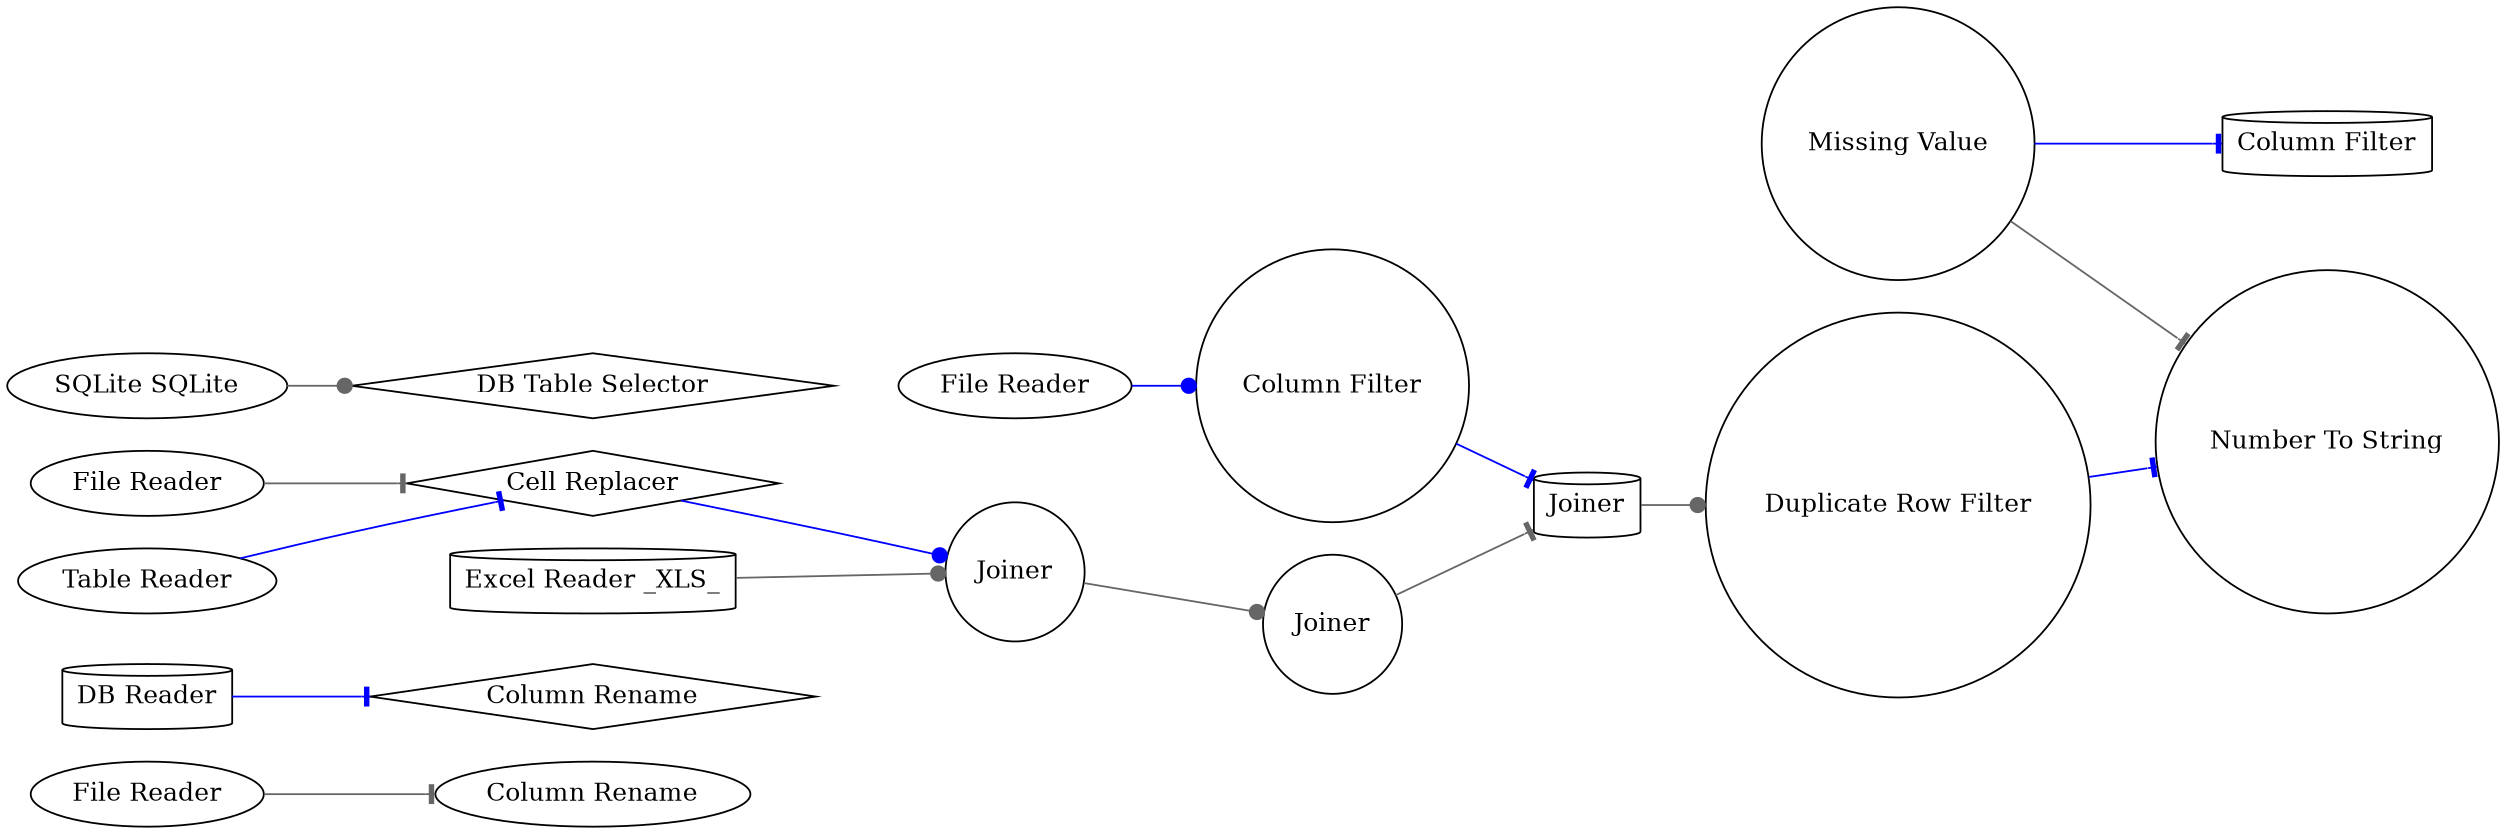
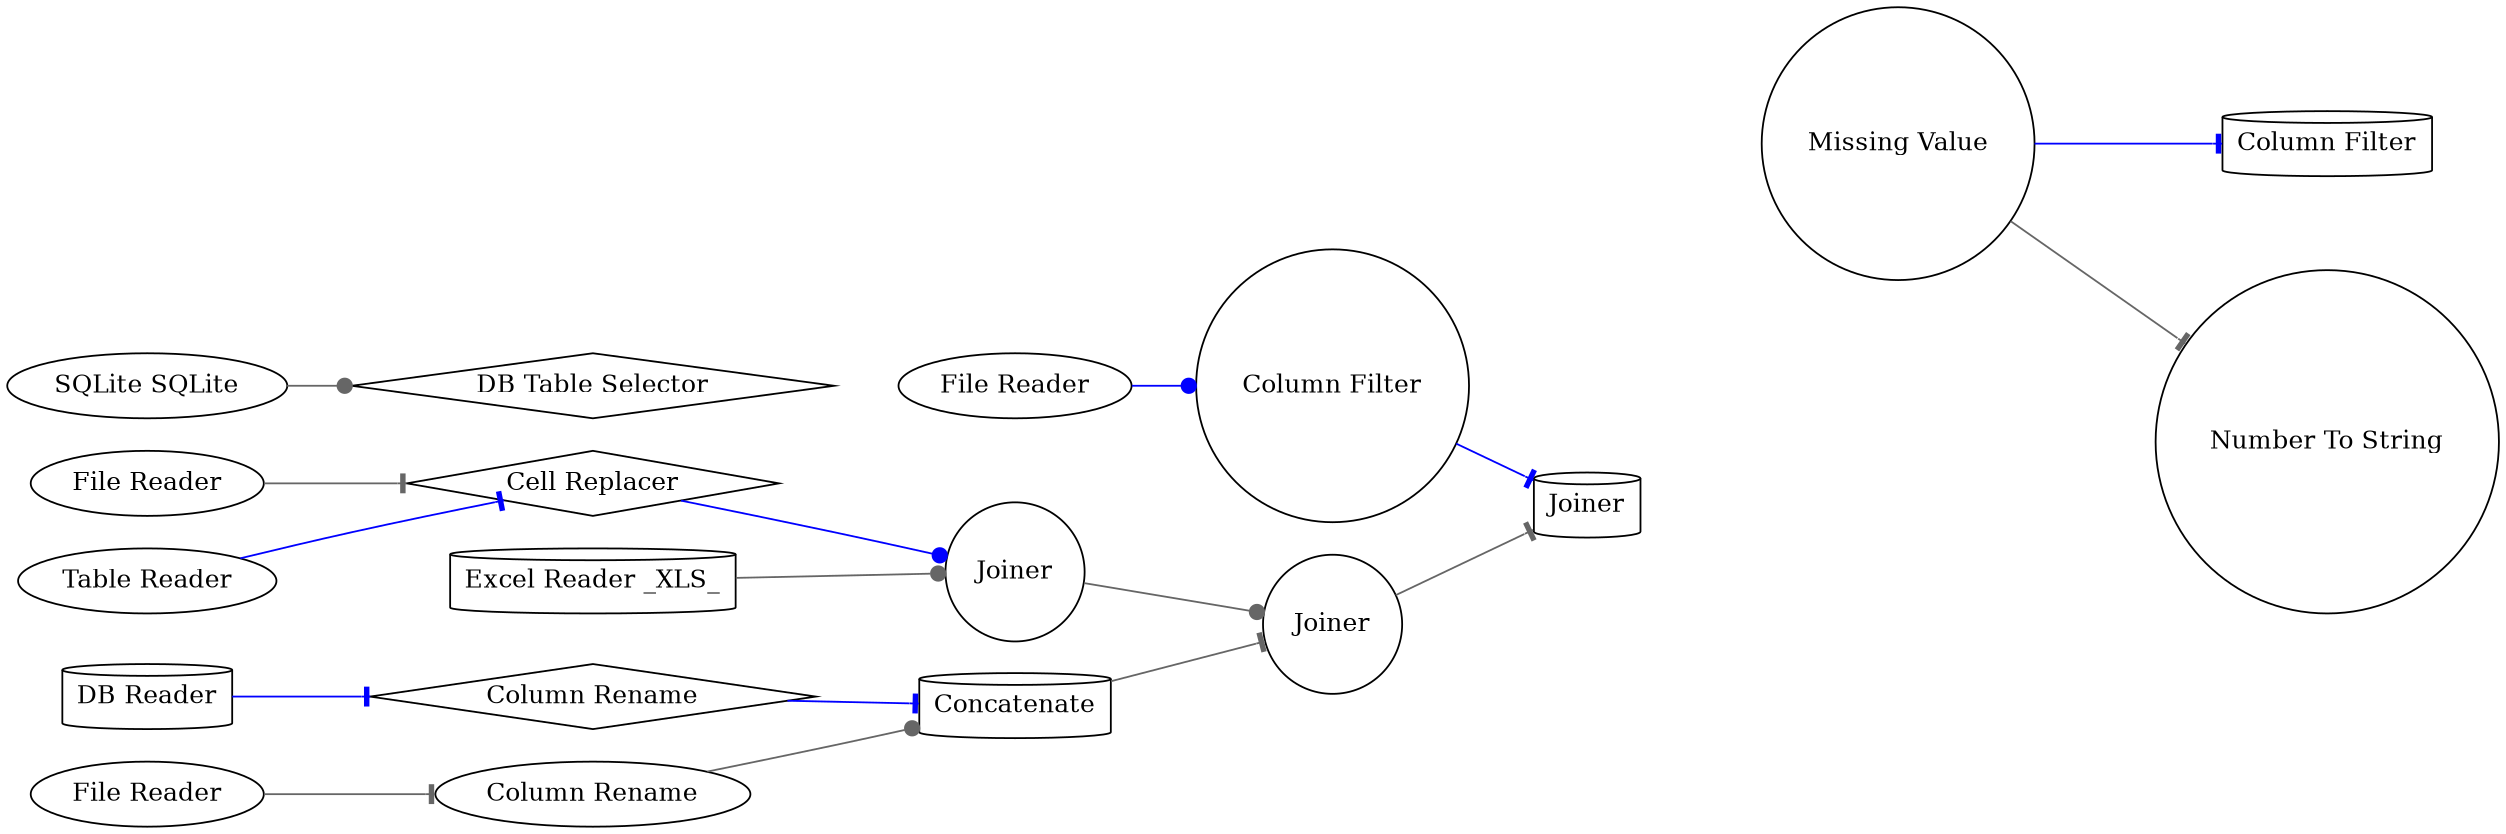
node "Duplicate Row Filter": removed
node "Concatenate": added
